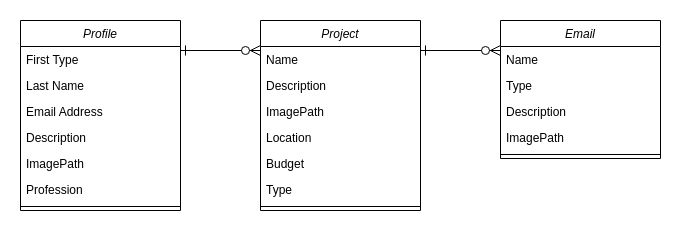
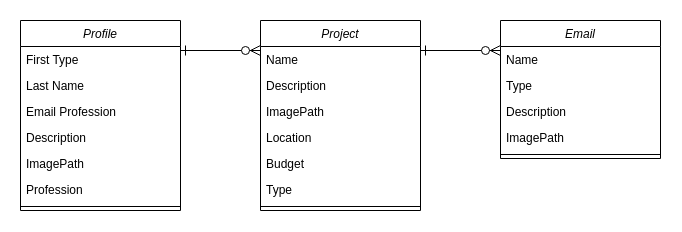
node "Email Address": label "Email Address" -> "Email Profession"
